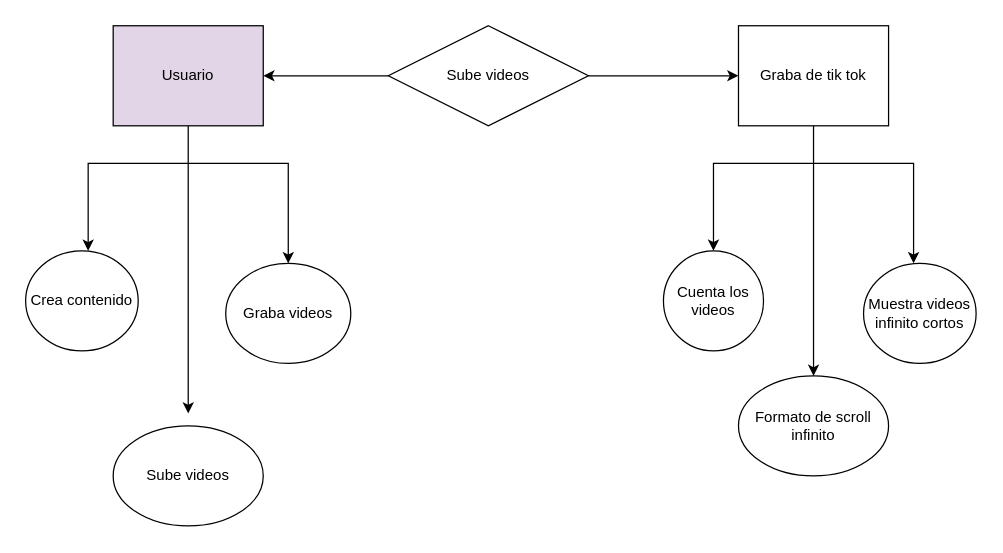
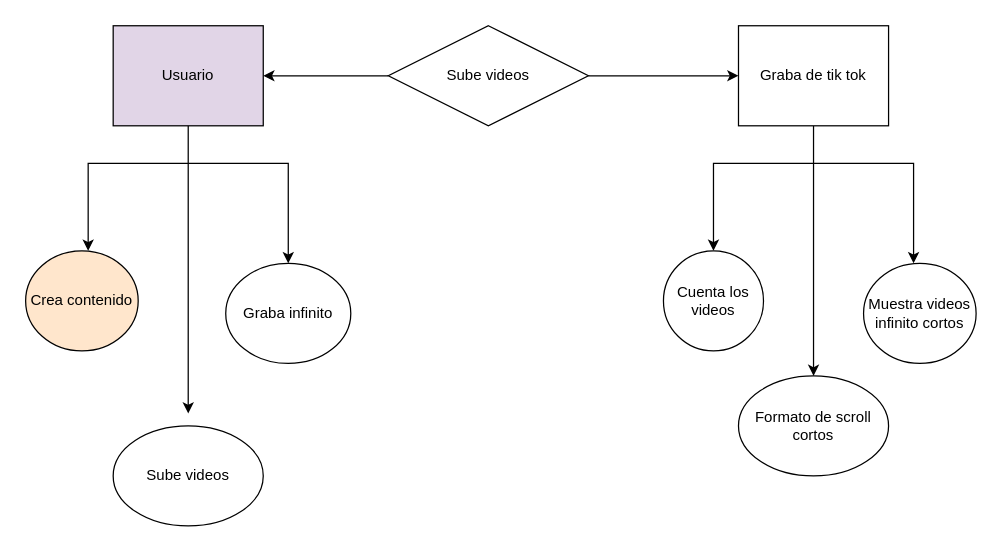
node "Crea contenido": fillcolor #ffffff -> #ffe6cc
node "Graba videos": label "Graba videos" -> "Graba infinito"
node "Formato de scroll infinito": label "Formato de scroll infinito" -> "Formato de scroll cortos"
